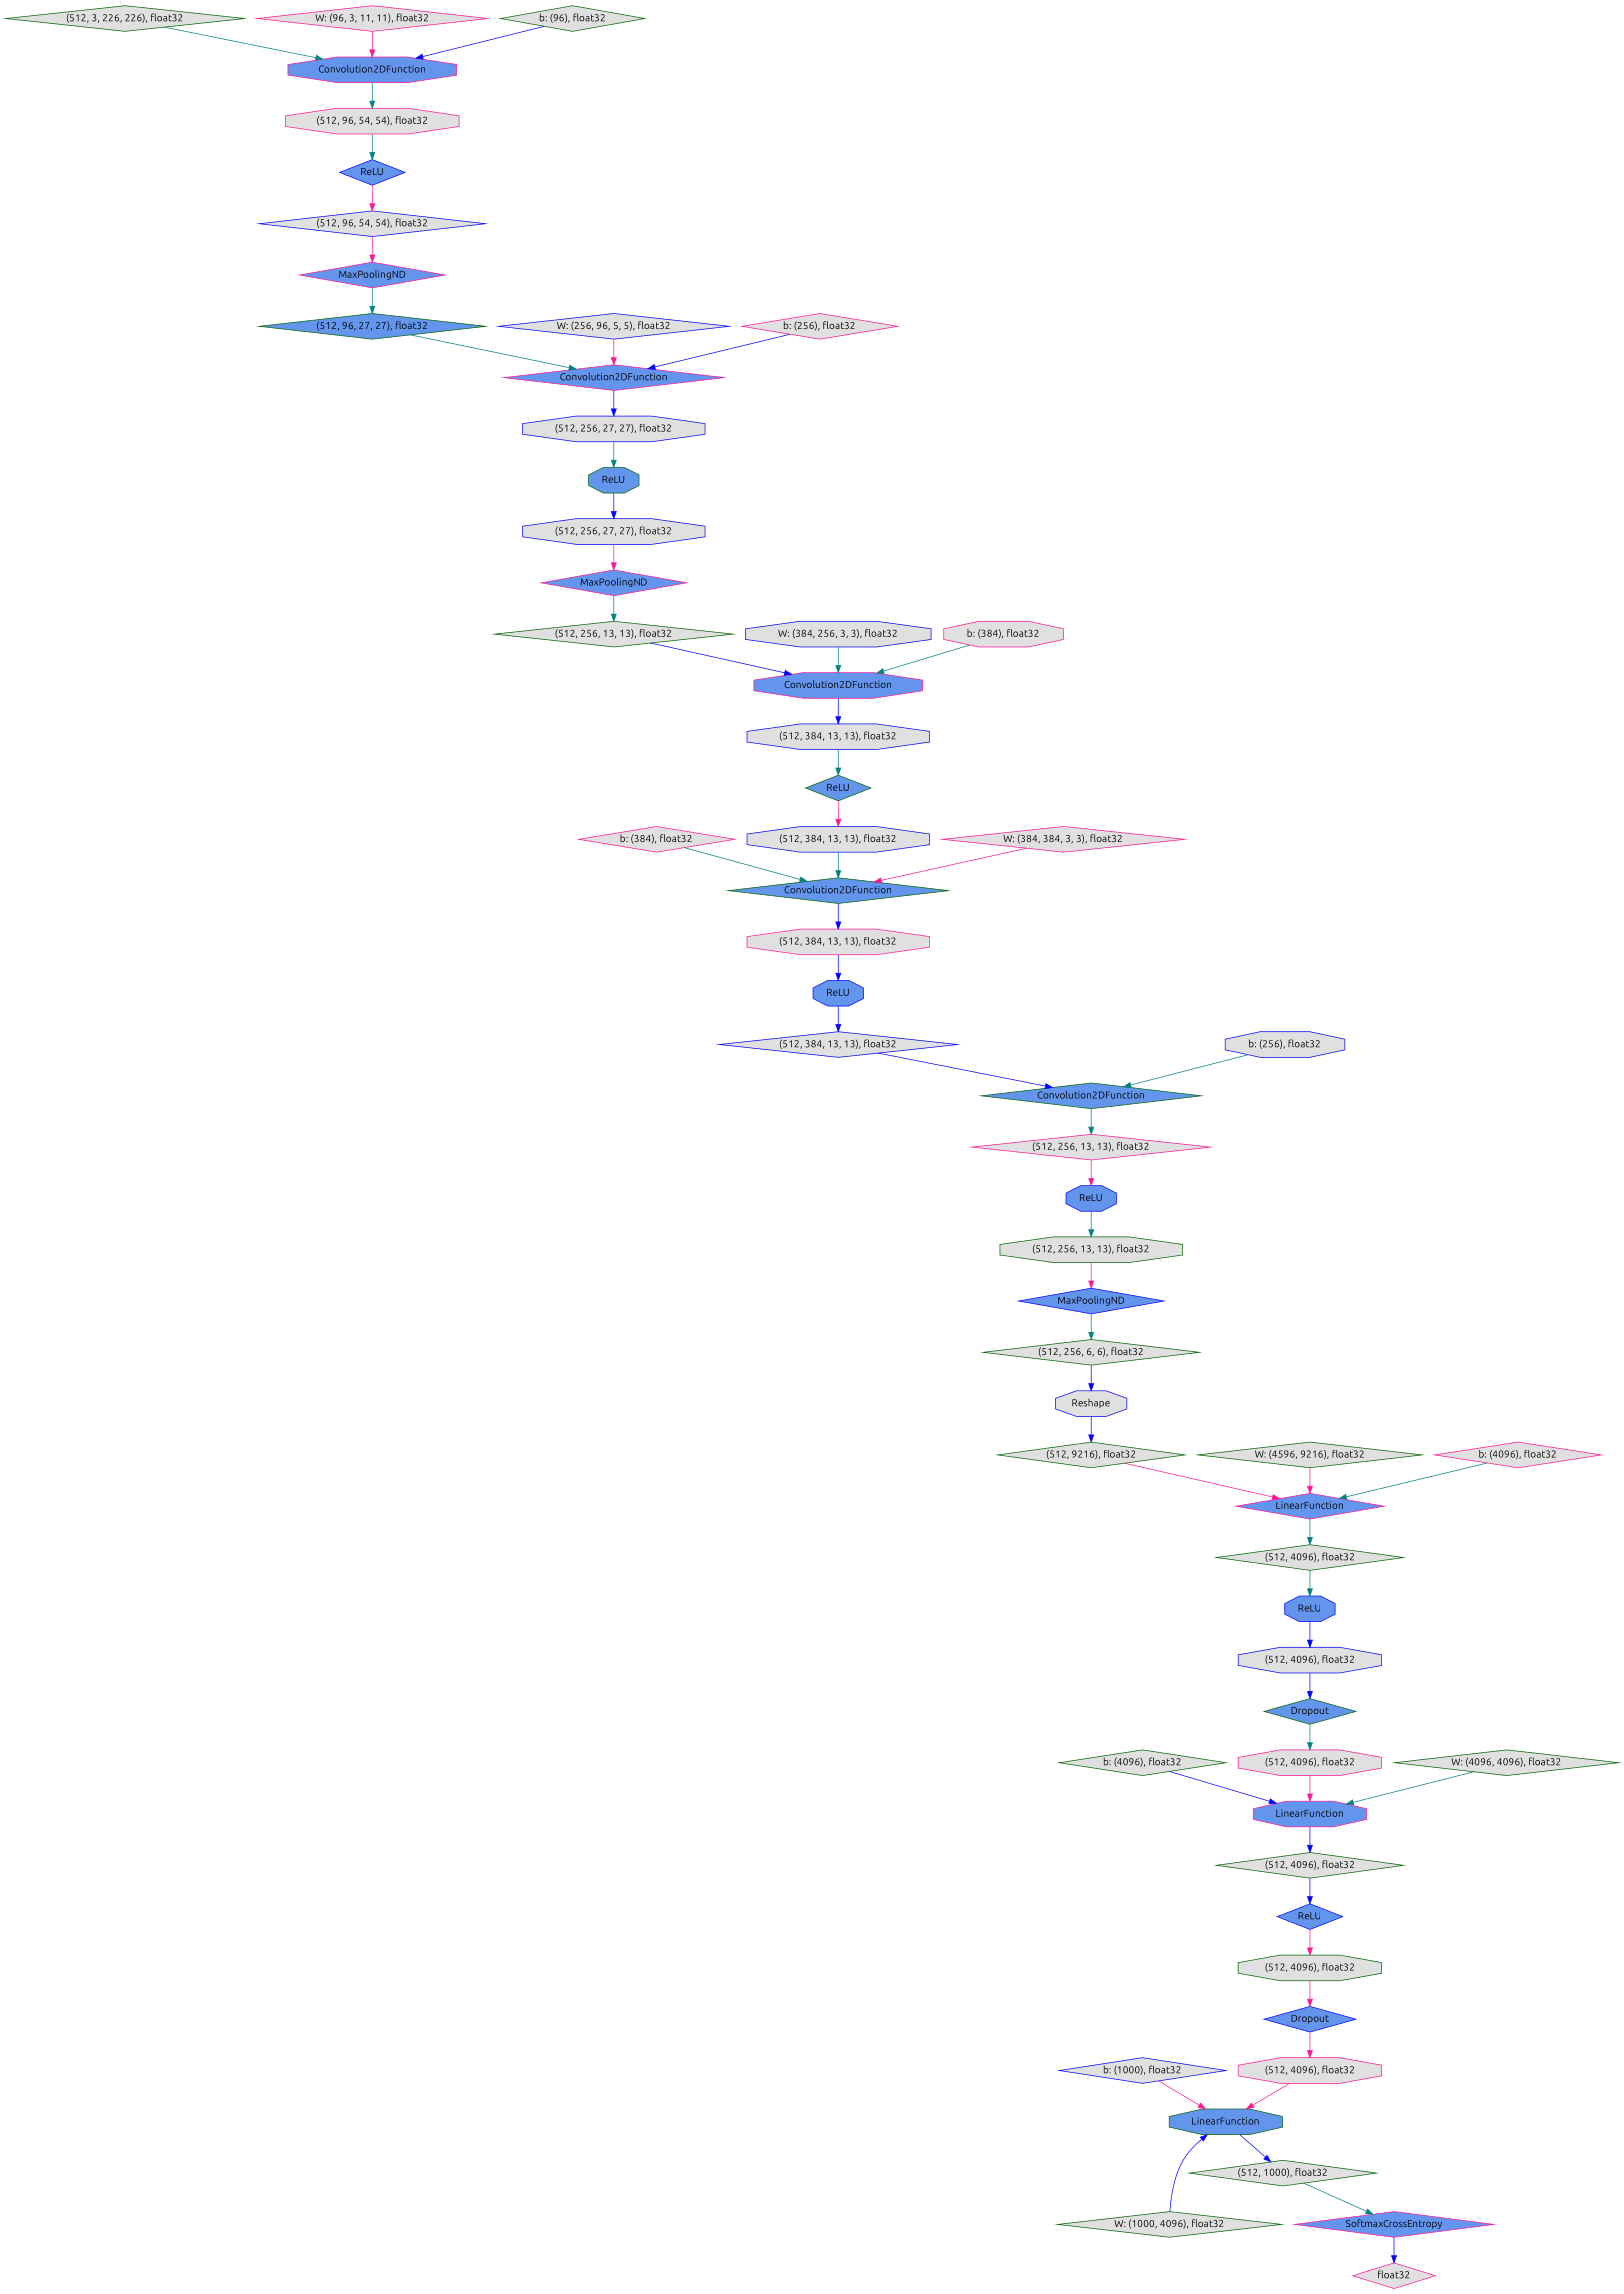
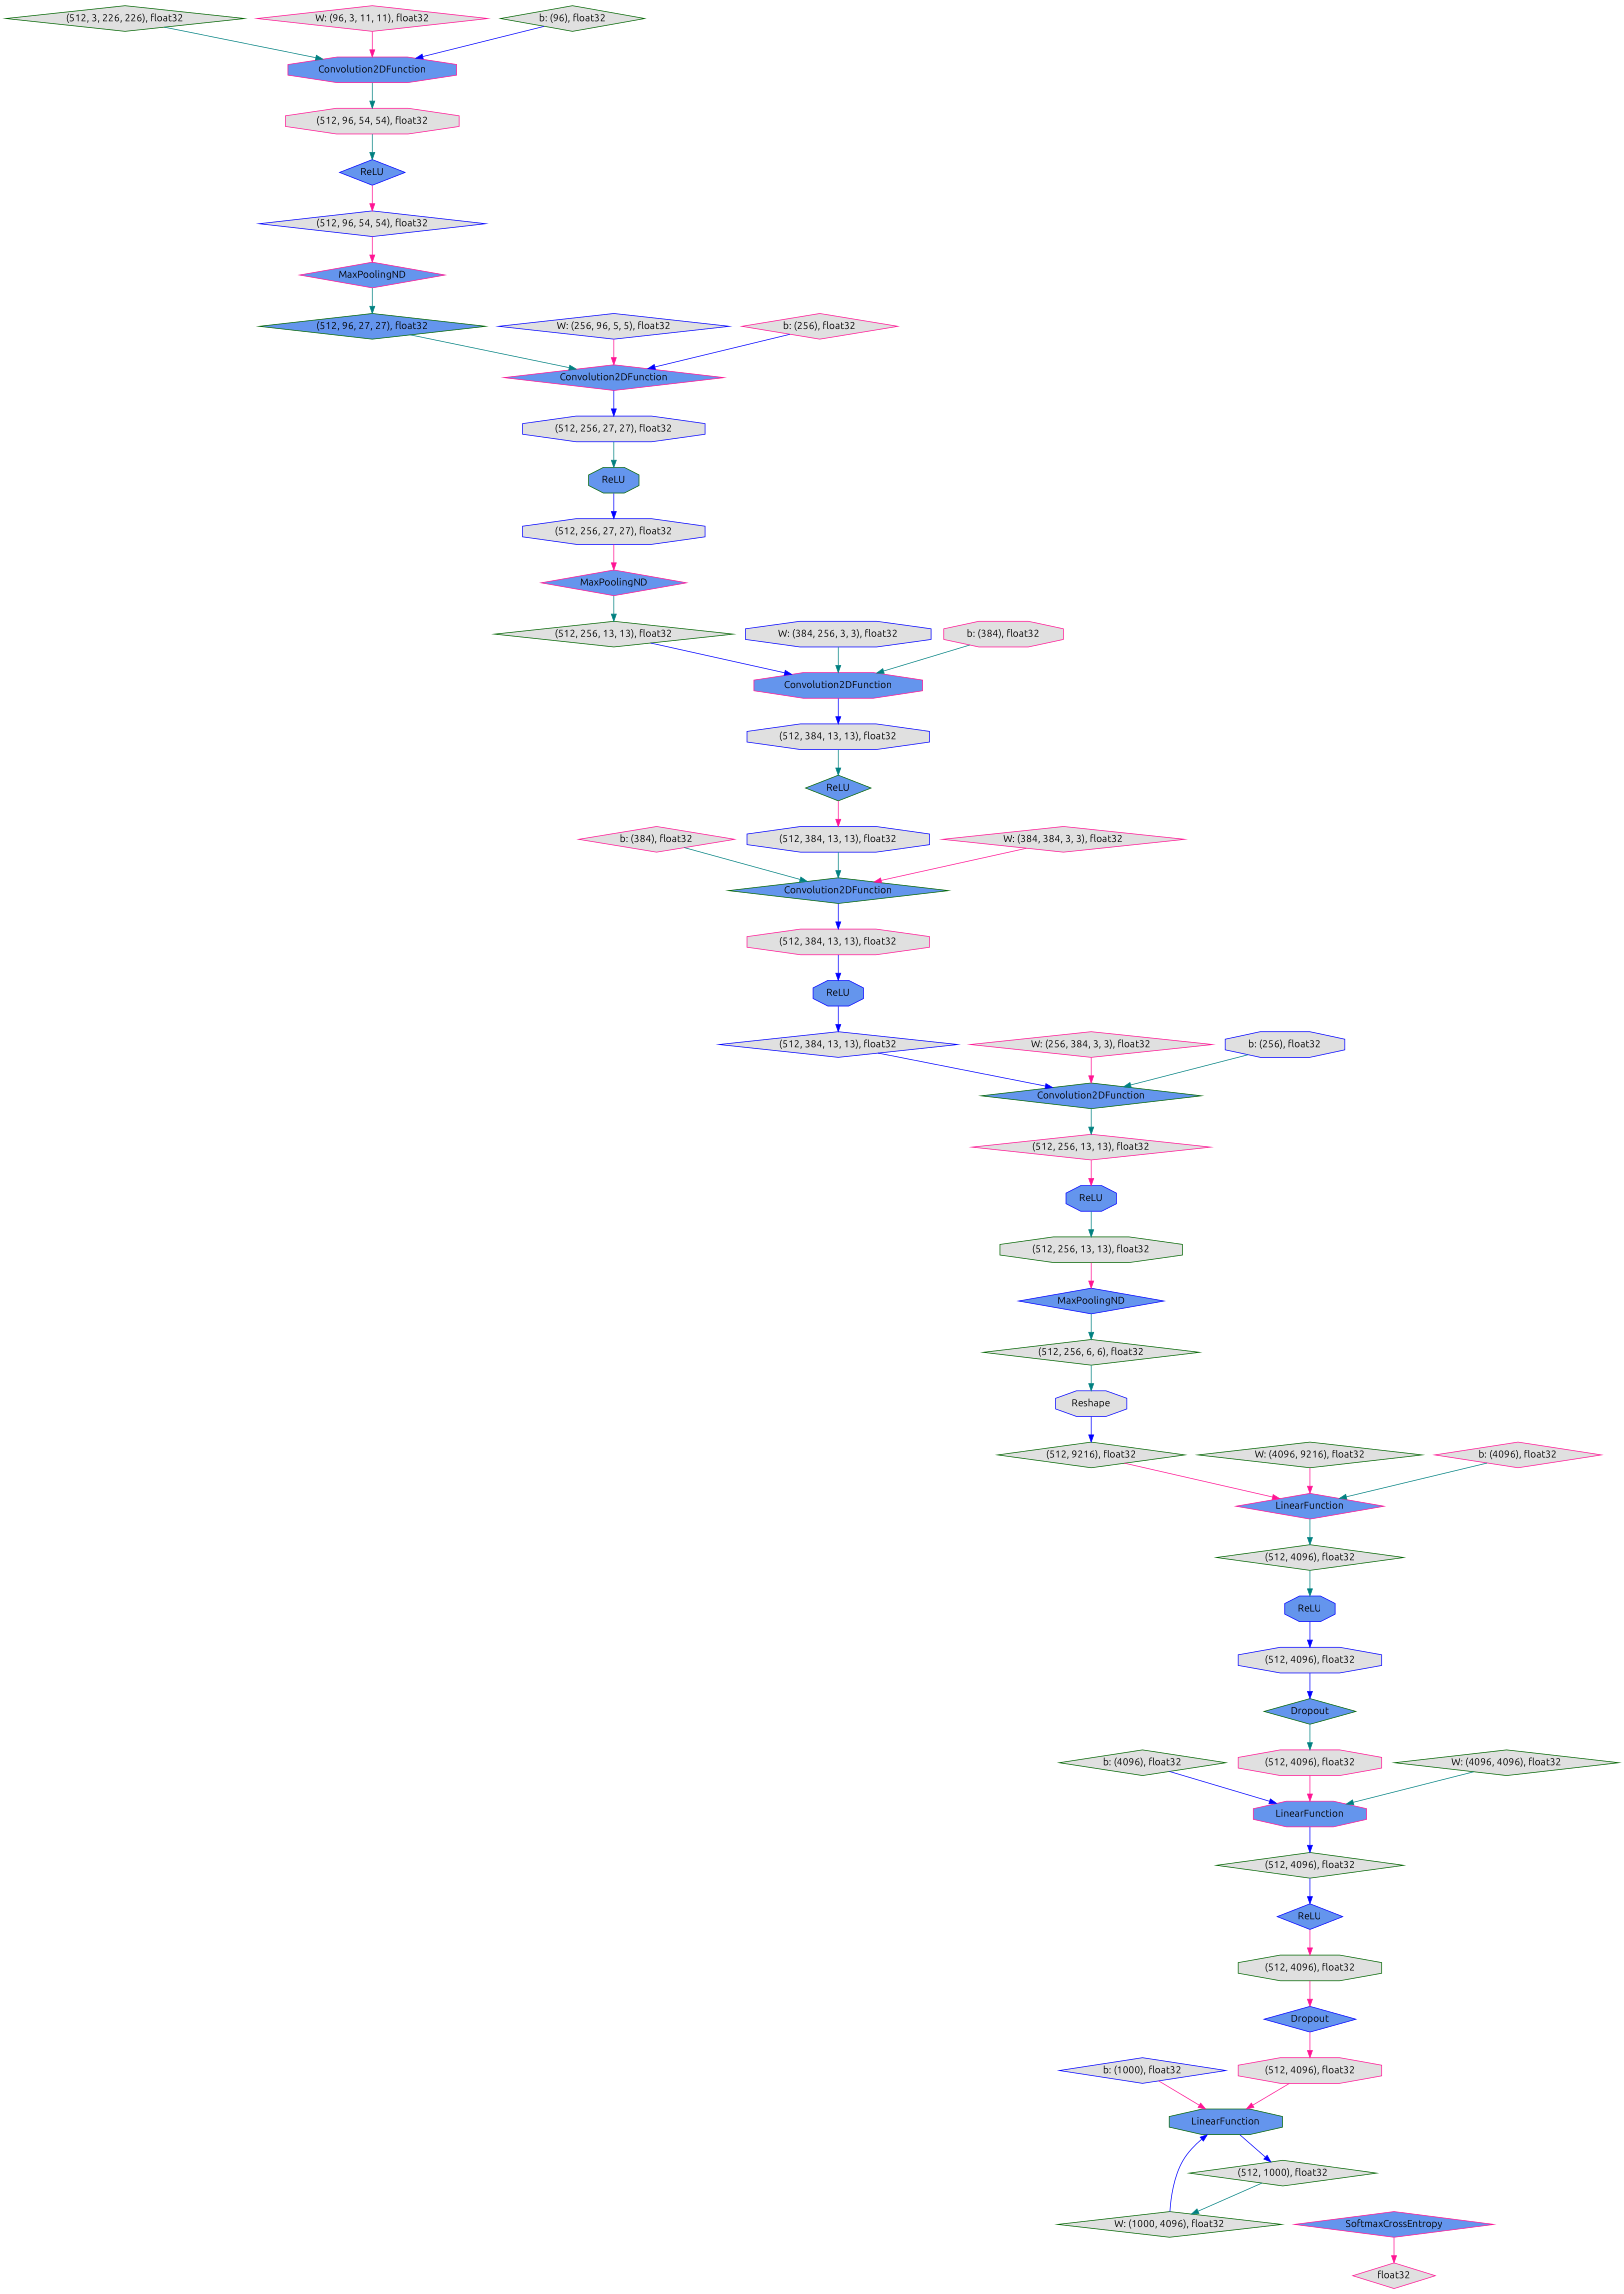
node "W: (256, 384, 3, 3), float32": added
edge "(512, 256, 6, 6), float32" -> "Reshape": color blue -> teal
node "W: (4596, 9216), float32": label "W: (4596, 9216), float32" -> "W: (4096, 9216), float32"
edge "(512, 1000), float32" -> "SoftmaxCrossEntropy": now "(512, 1000), float32" -> "W: (1000, 4096), float32"
edge "SoftmaxCrossEntropy" -> "float32": color blue -> deeppink
